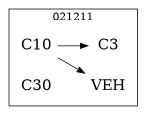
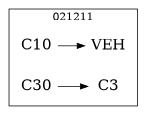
edge "C10" -> "C3": now "C30" -> "C3"
